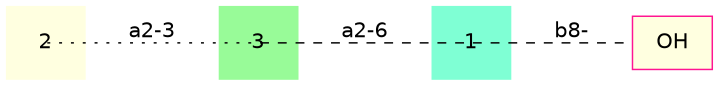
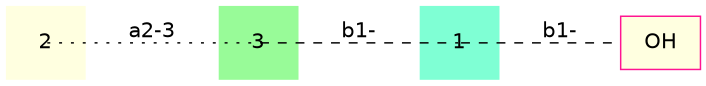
edge "3" -- "1": label "a2-6" -> "b1-"
edge "1" -- "OH": label "b8-" -> "b1-"
